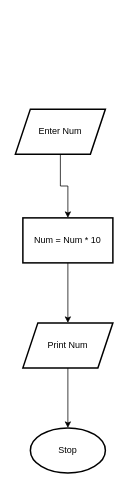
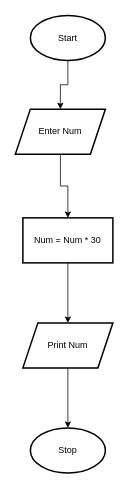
node "Start": added
edge "Start" -> "Enter Num": added
node "Num = Num * 10": label "Num = Num * 10" -> "Num = Num * 30"
